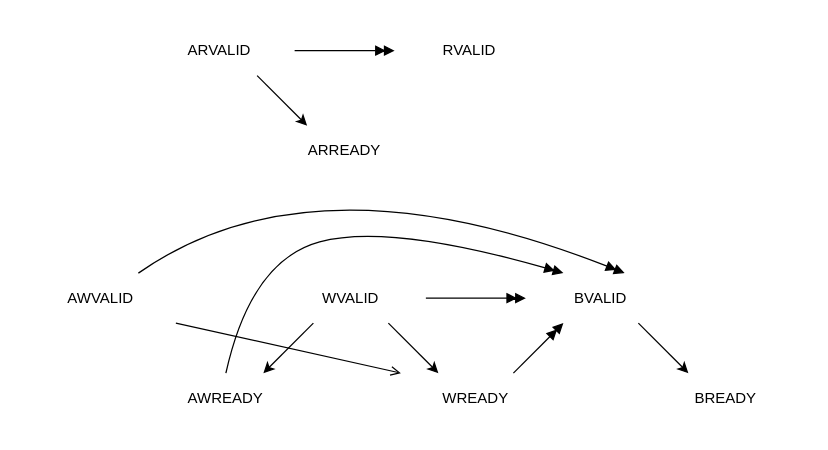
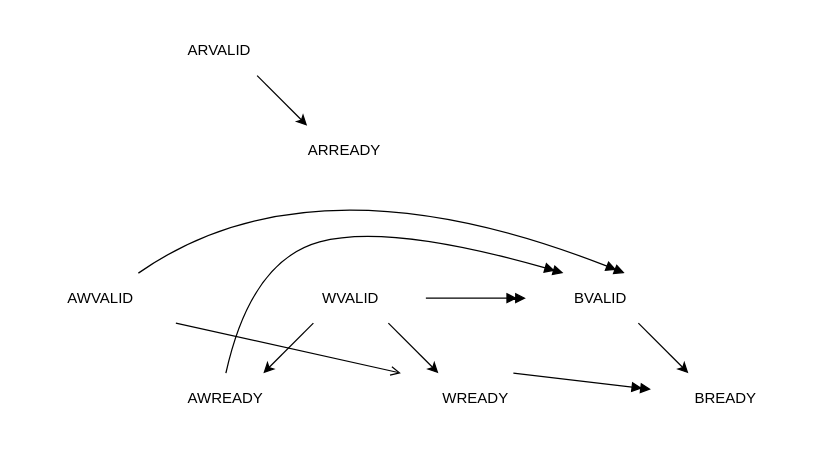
edge "ARVALID" -> "RVALID": removed
node "RVALID": removed
edge "WREADY" -> "BVALID": now "WREADY" -> "BREADY"
